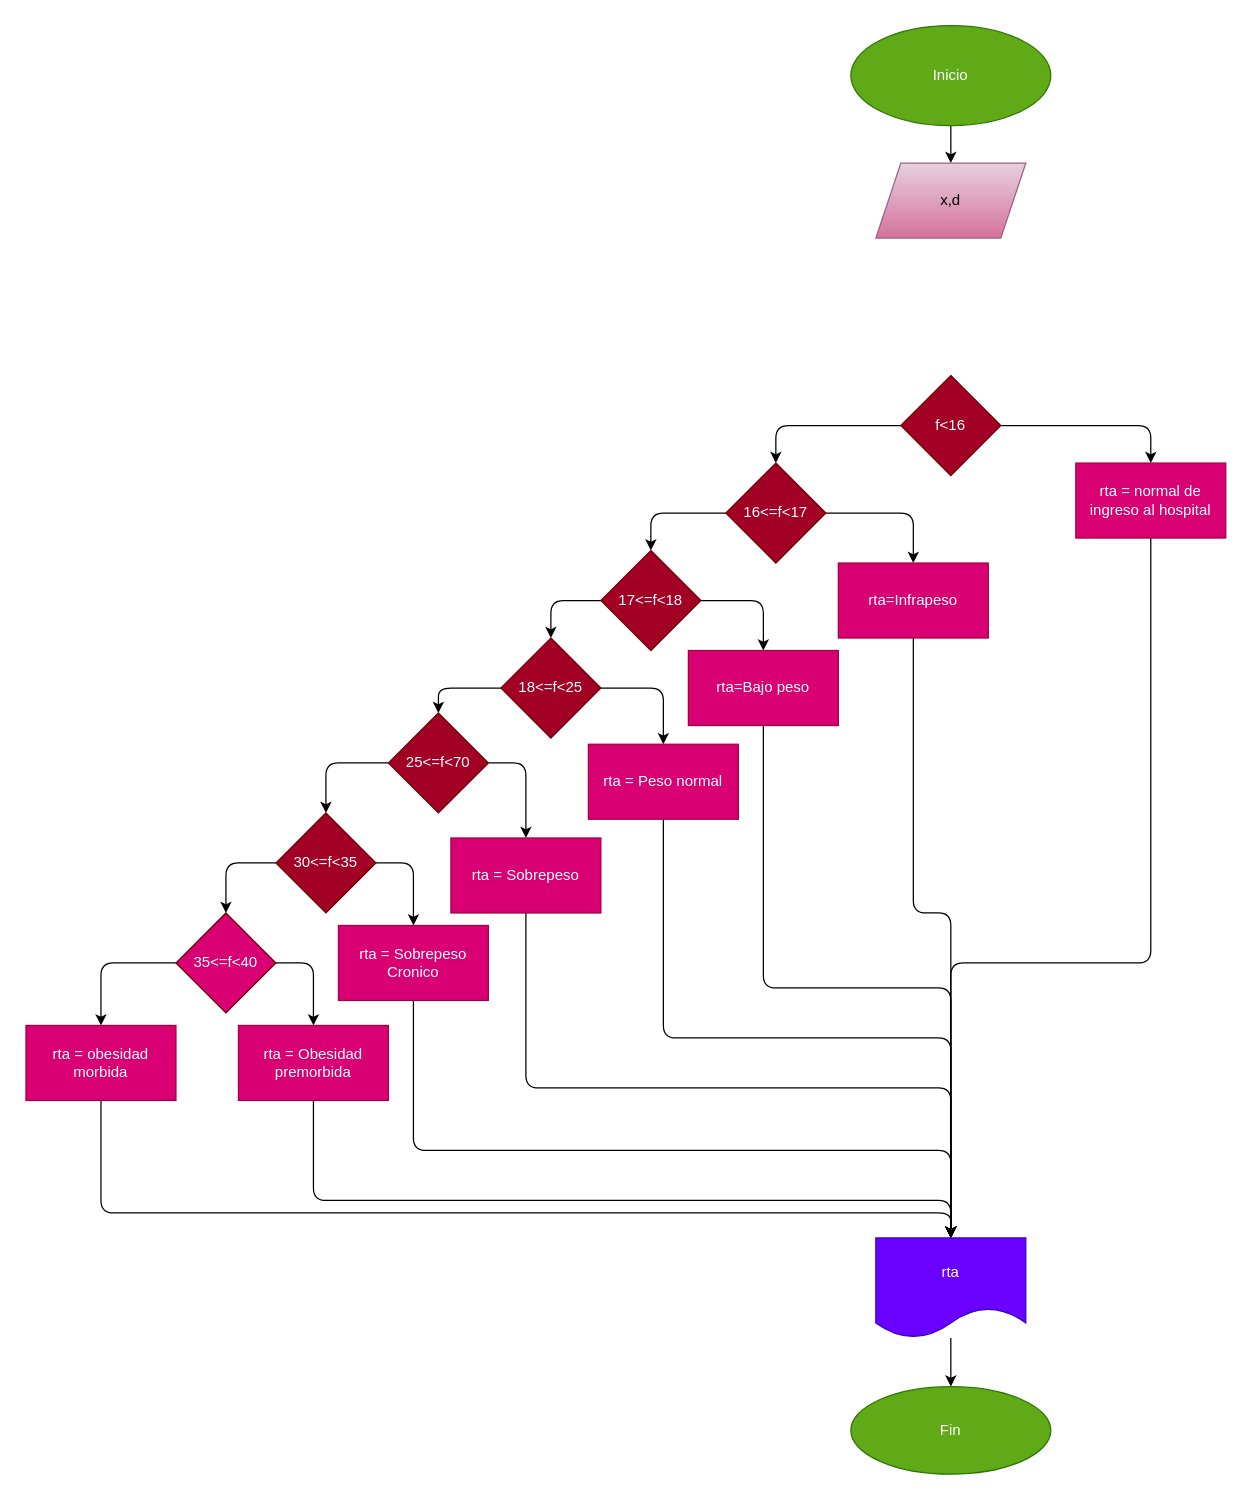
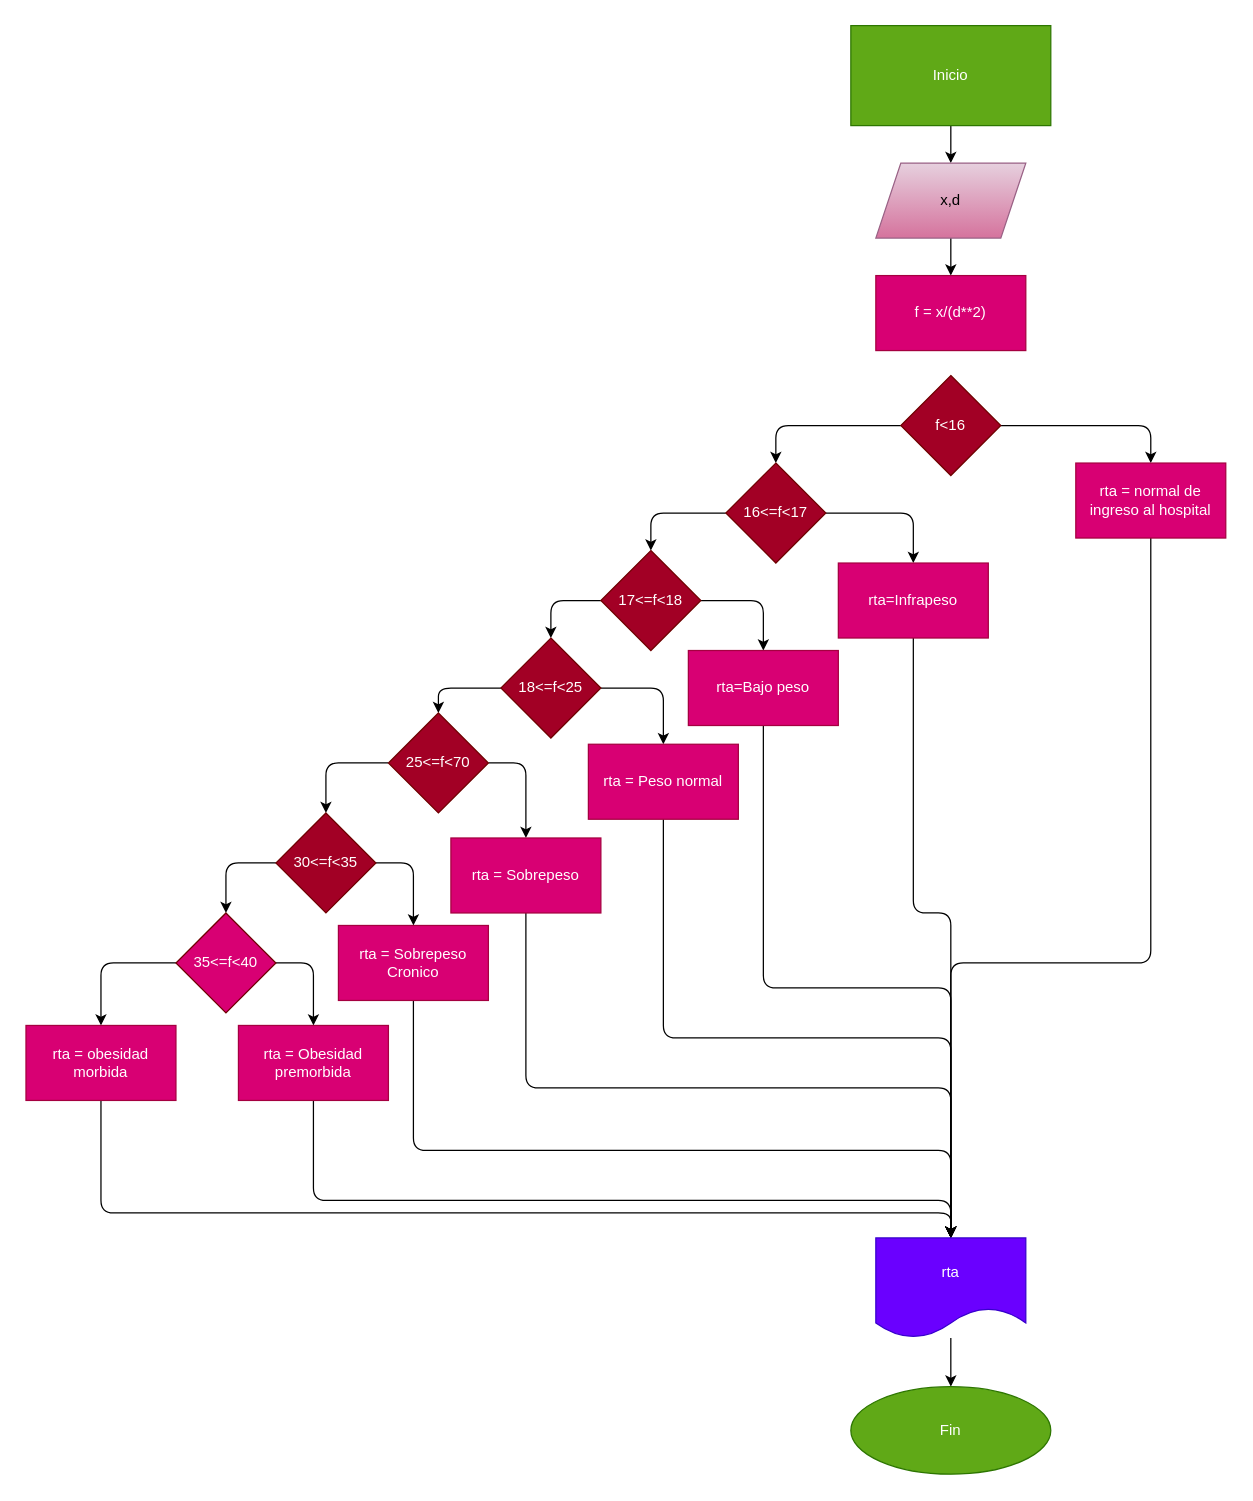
node "Inicio": shape ellipse -> rectangle
edge "x,d" -> "f = x/(d**2)": added
node "f = x/(d**2)": added
